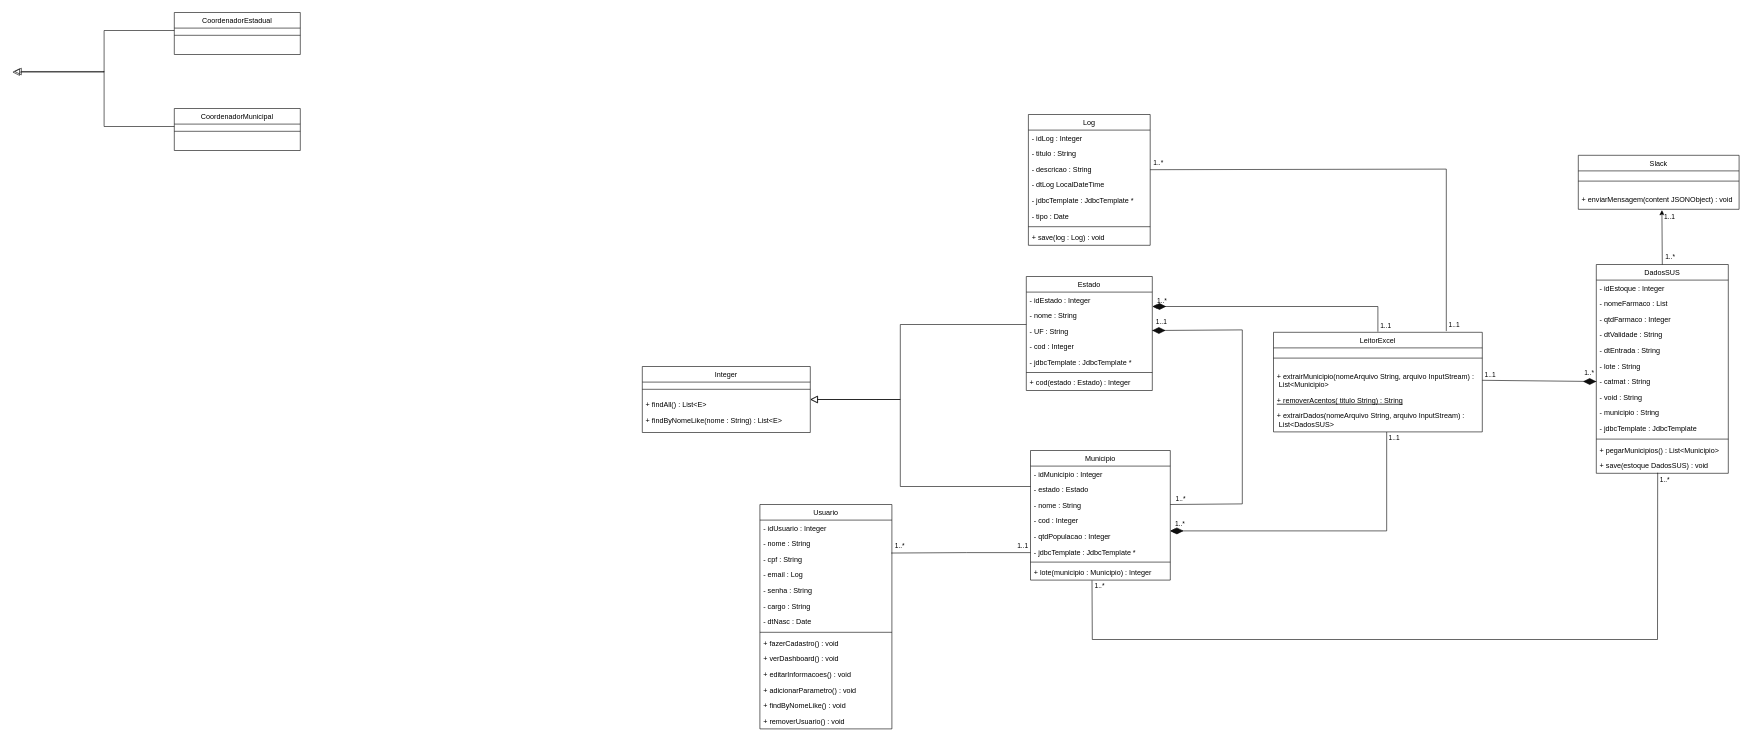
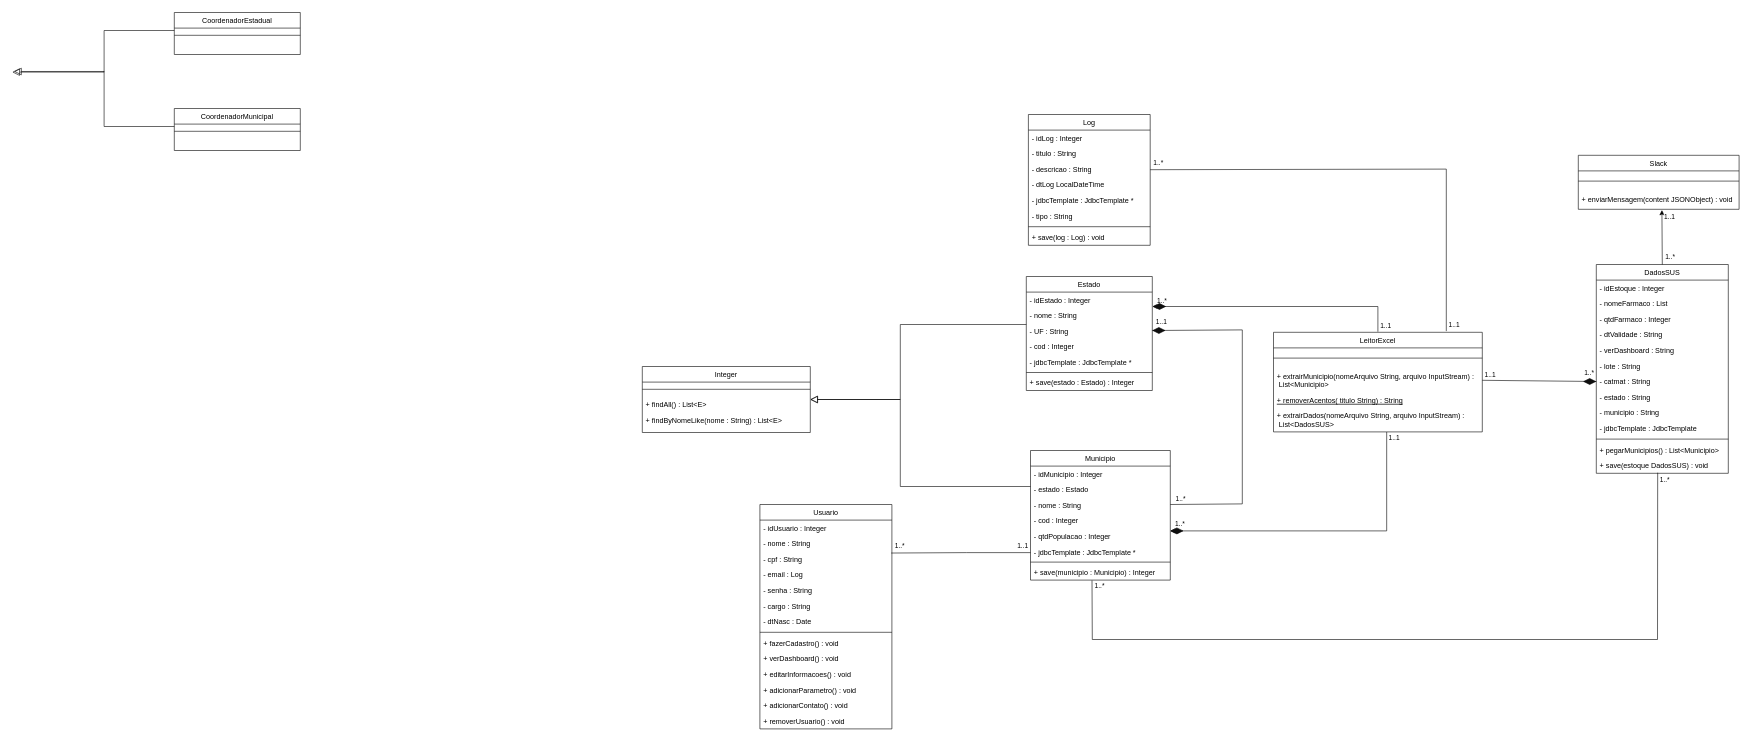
node "- tipo : Date": label "- tipo : Date" -> "- tipo : String"
node "- dtEntrada : String": label "- dtEntrada : String" -> "- verDashboard : String"
node "+ cod(estado : Estado) : Integer": label "+ cod(estado : Estado) : Integer" -> "+ save(estado : Estado) : Integer"
node "- void : String": label "- void : String" -> "- estado : String"
node "+ lote(municipio : Municipio) : Integer": label "+ lote(municipio : Municipio) : Integer" -> "+ save(municipio : Municipio) : Integer"
node "+ findByNomeLike() : void": label "+ findByNomeLike() : void" -> "+ adicionarContato() : void"
